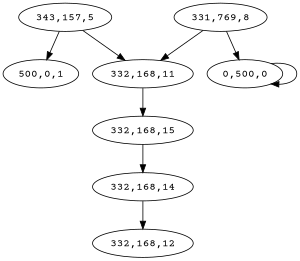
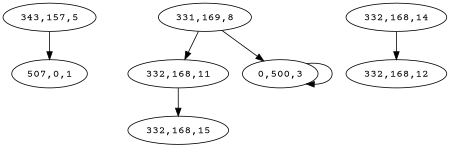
node "331,769,8": label "331,769,8" -> "331,169,8"
edge "343,157,5" -> "332,168,11": removed
node "500,0,1": label "500,0,1" -> "507,0,1"
node "0,500,0": label "0,500,0" -> "0,500,3"
edge "332,168,15" -> "332,168,14": removed
